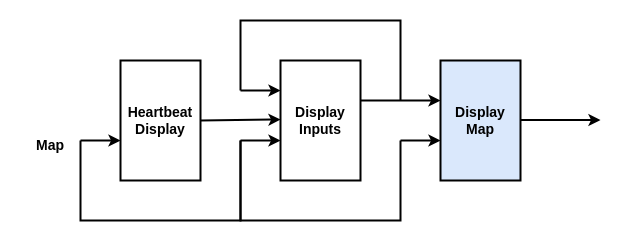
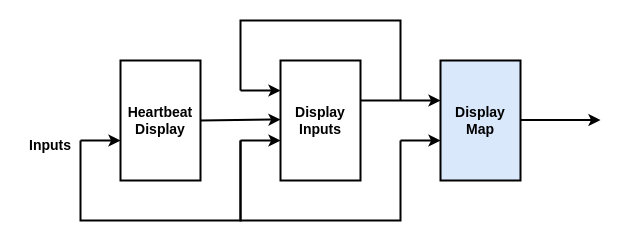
node "Map": label "Map" -> "Inputs"
